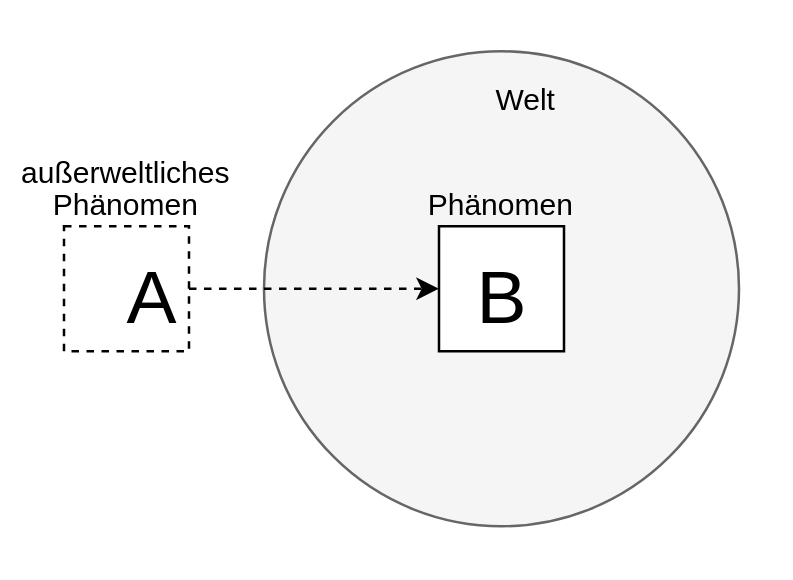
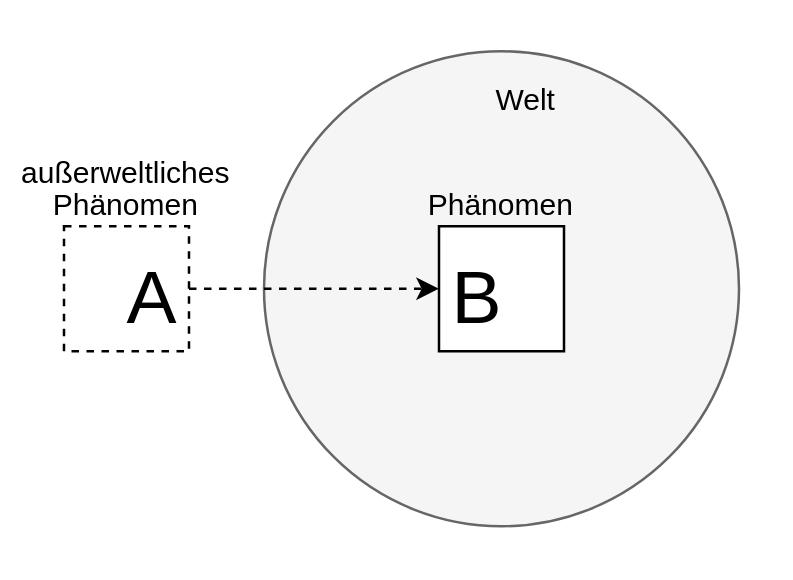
node "B": moved (501, 296) -> (476, 296)
